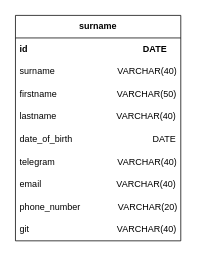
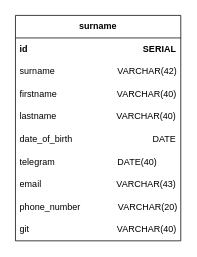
node "id DATE": label "id DATE" -> "id SERIAL"
node "surname VARCHAR(40)": label "surname VARCHAR(40)" -> "surname VARCHAR(42)"
node "firstname VARCHAR(50)": label "firstname VARCHAR(50)" -> "firstname VARCHAR(40)"
node "telegram VARCHAR(40)": label "telegram VARCHAR(40)" -> "telegram DATE(40)"
node "email VARCHAR(40)": label "email VARCHAR(40)" -> "email VARCHAR(43)"
